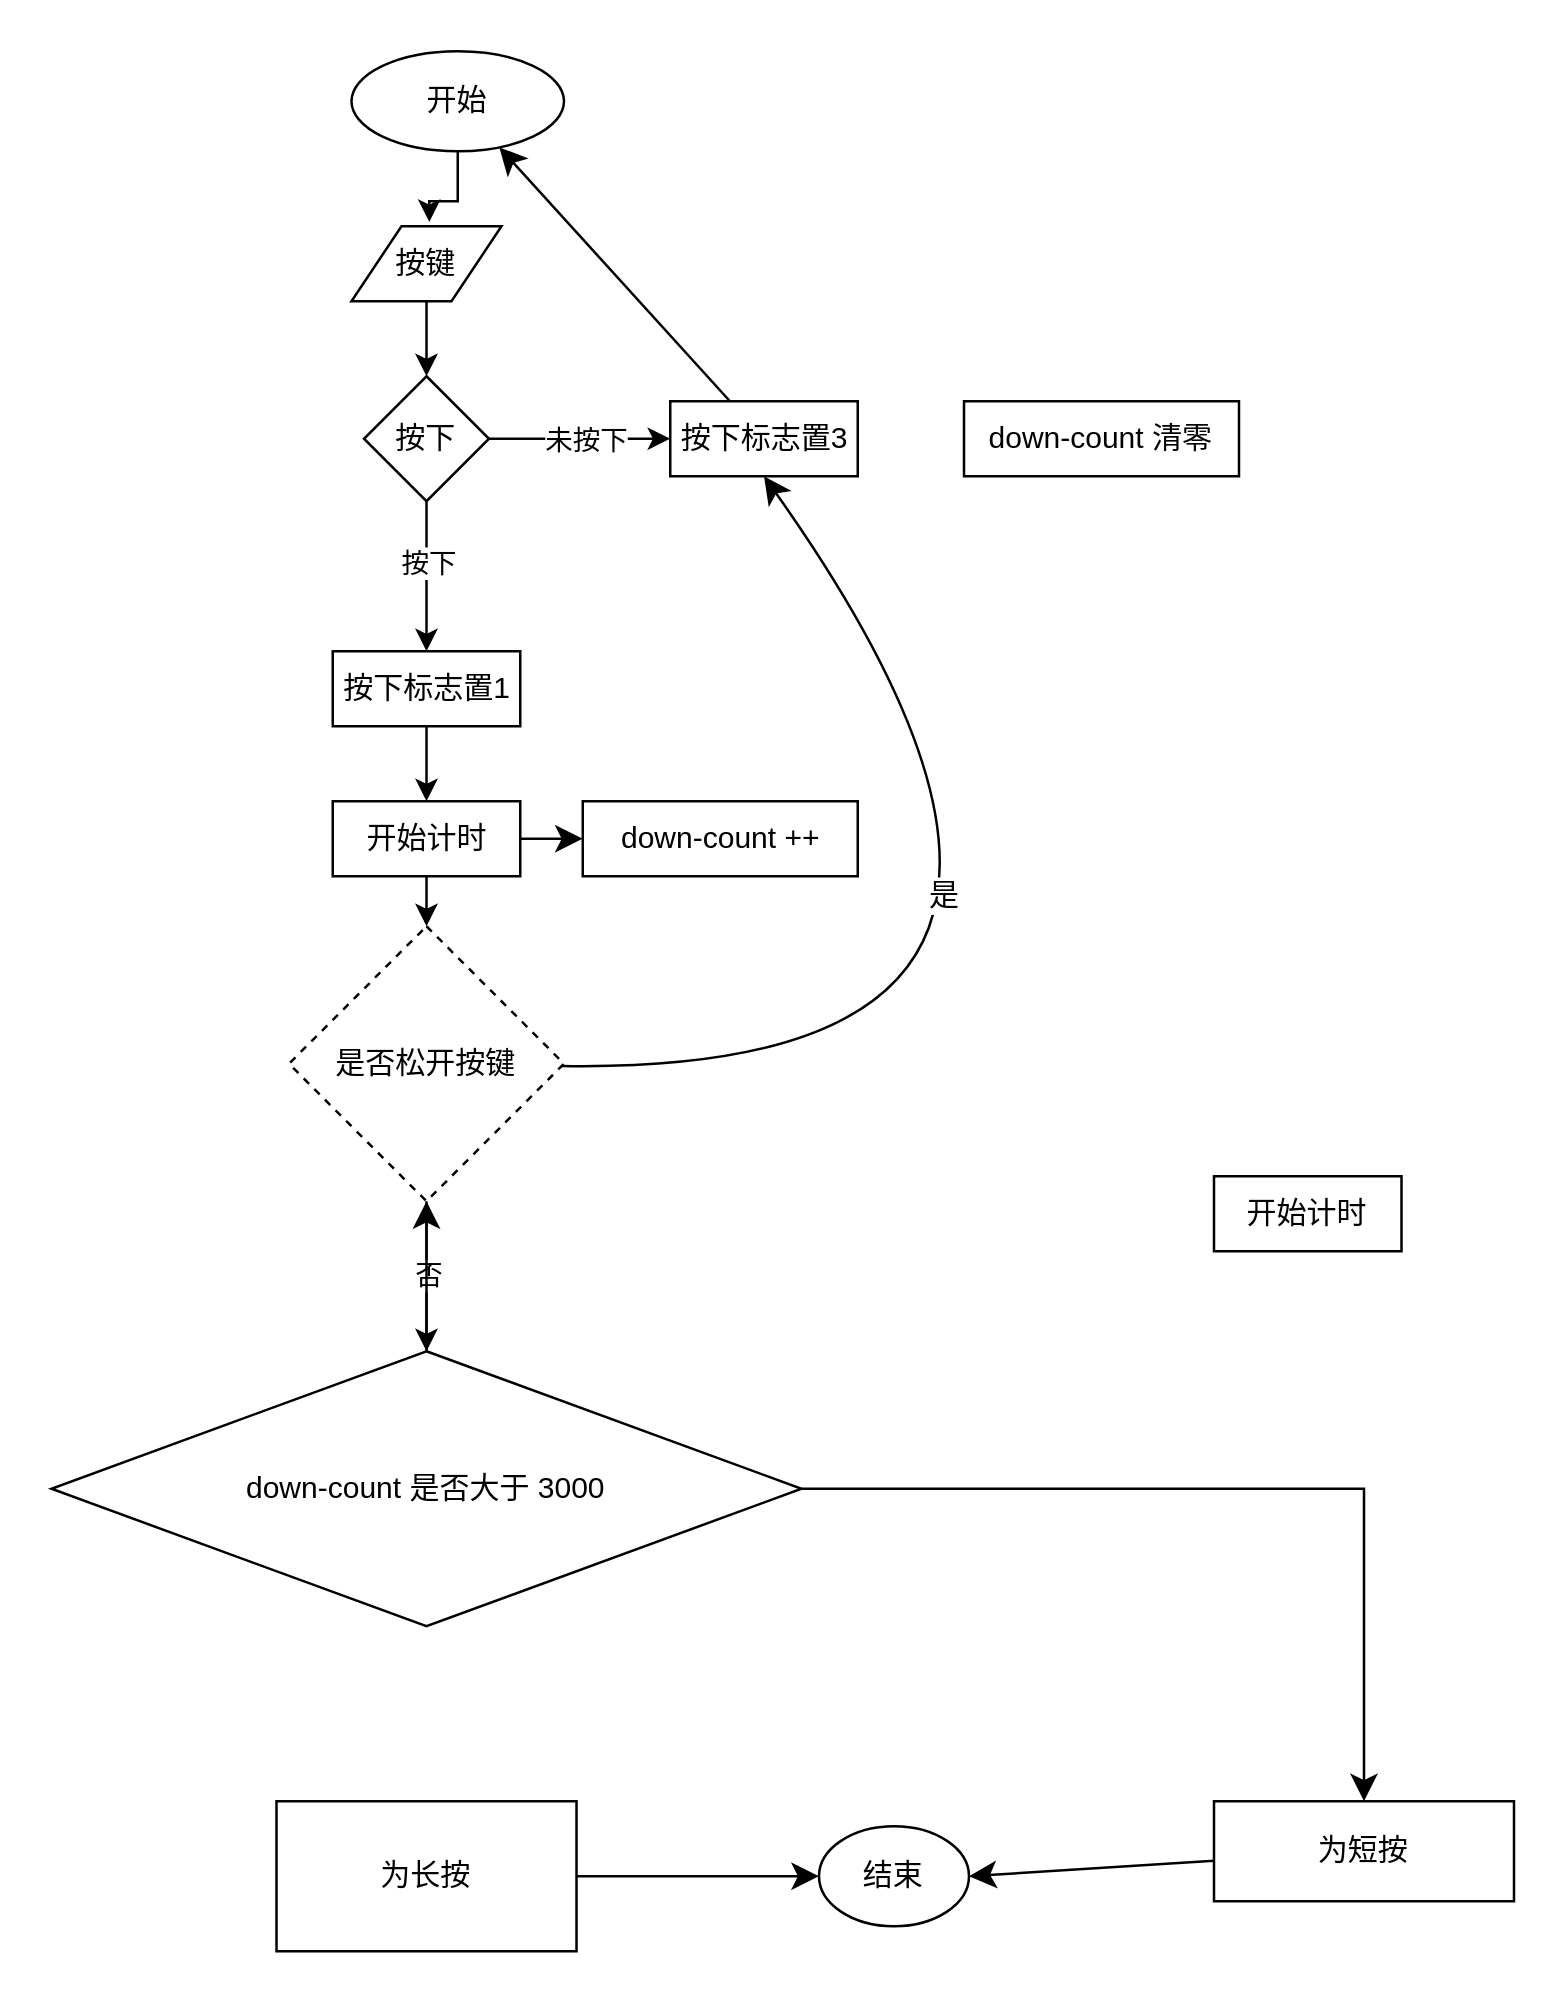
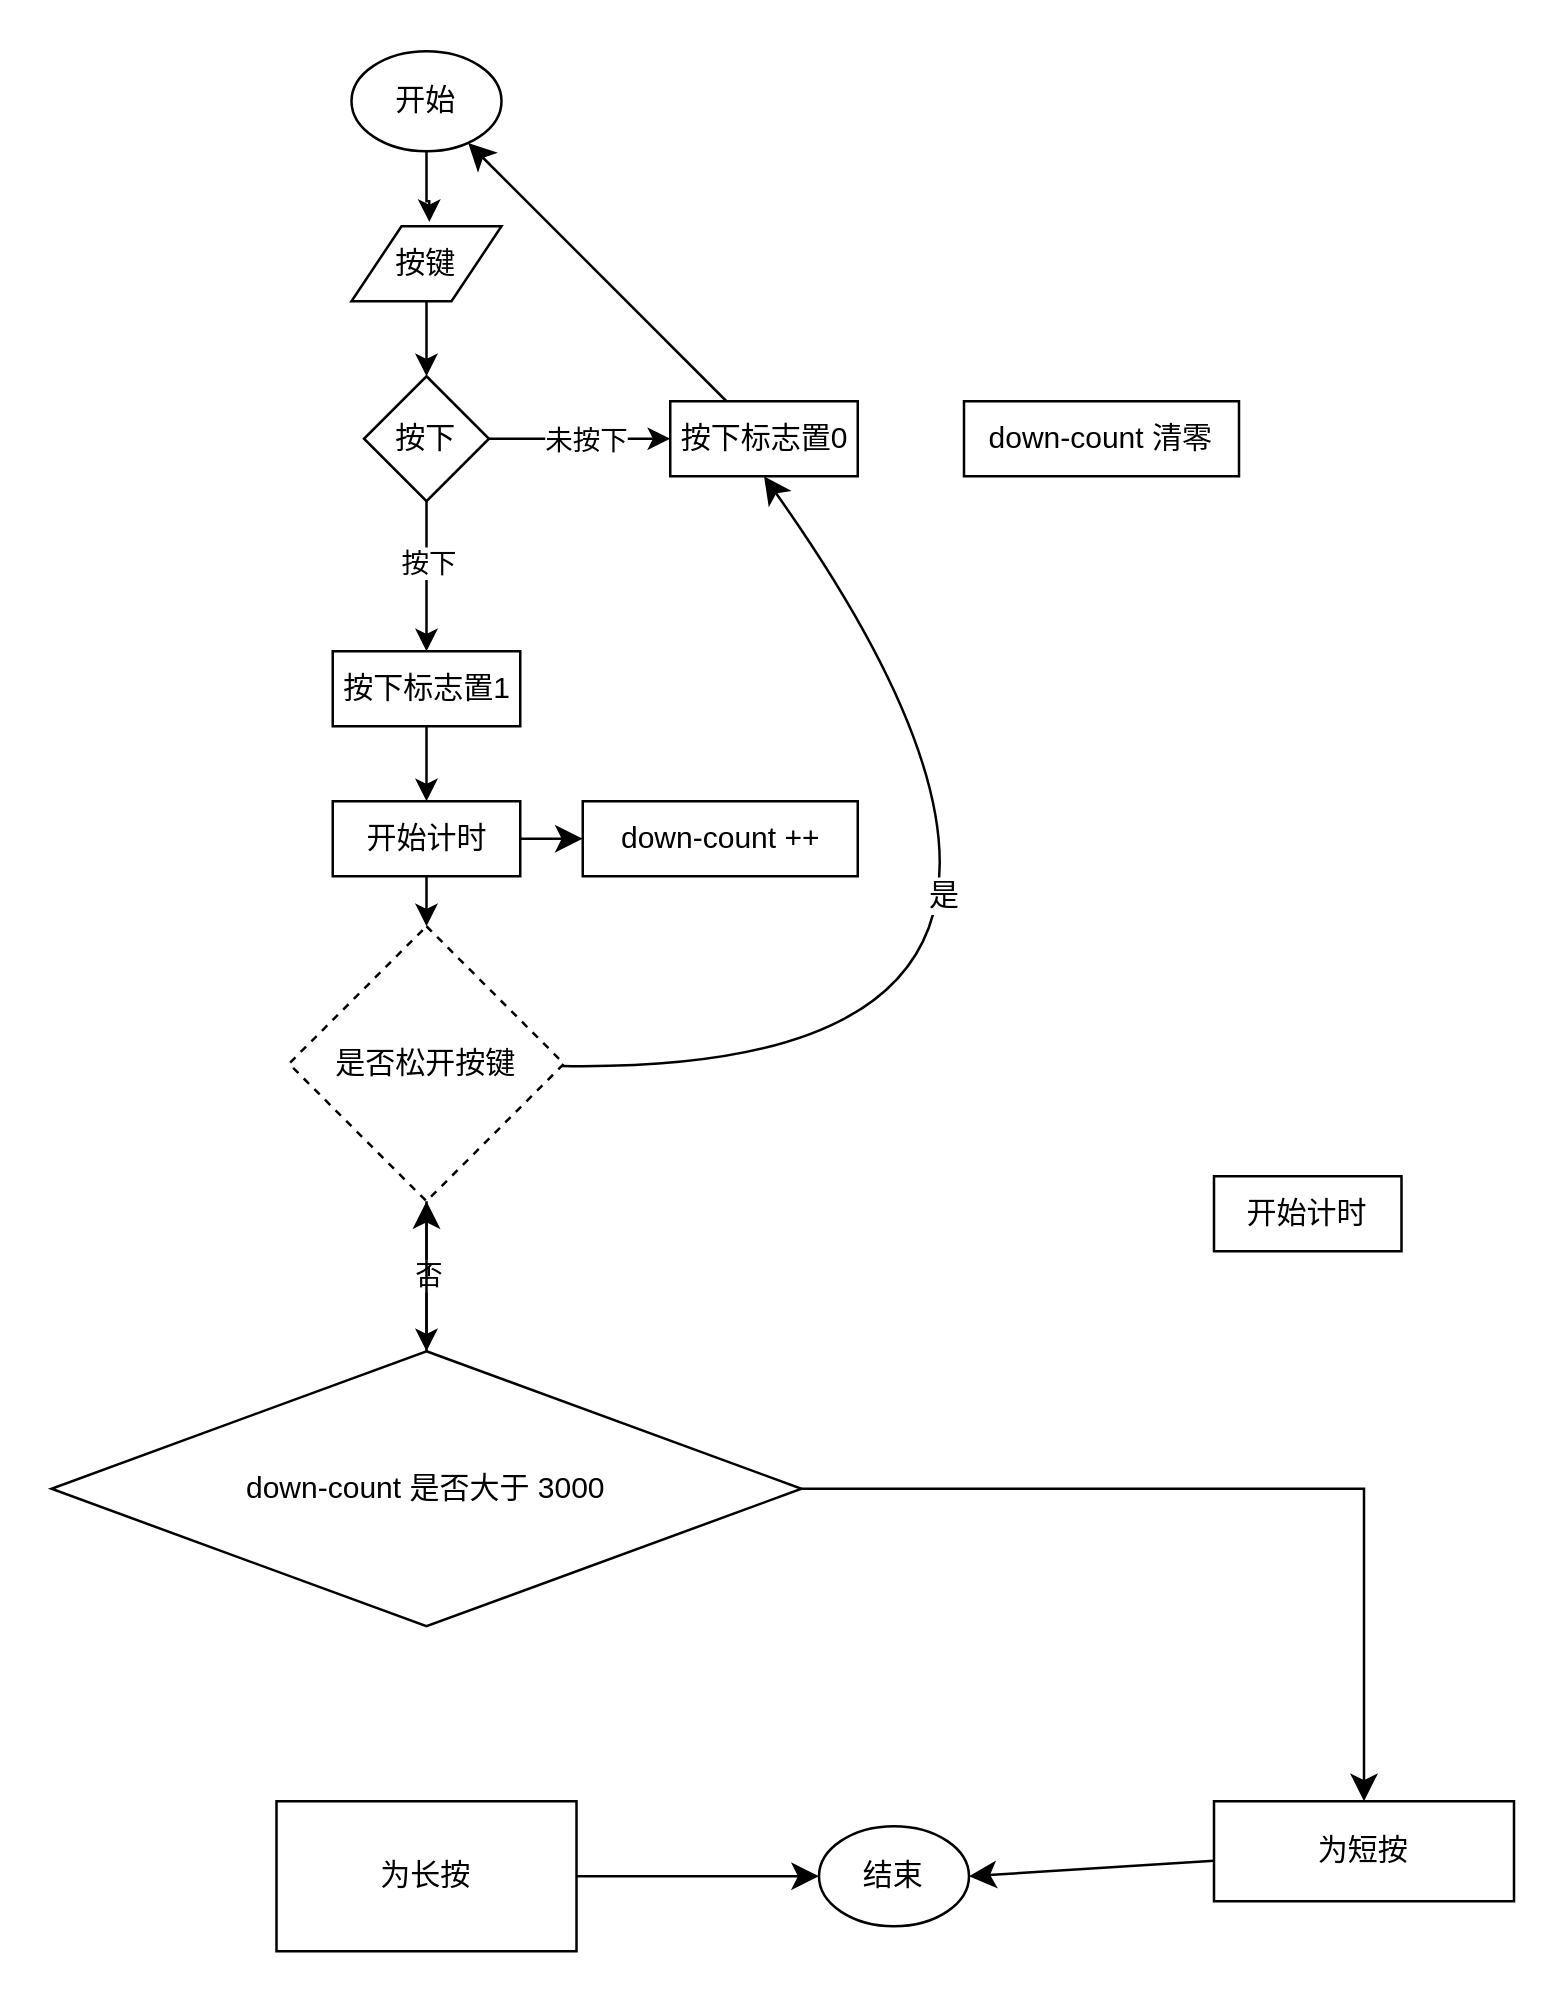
node "开始": size 213x100 -> 150x100
node "按下标志置3": label "按下标志置3" -> "按下标志置0"
